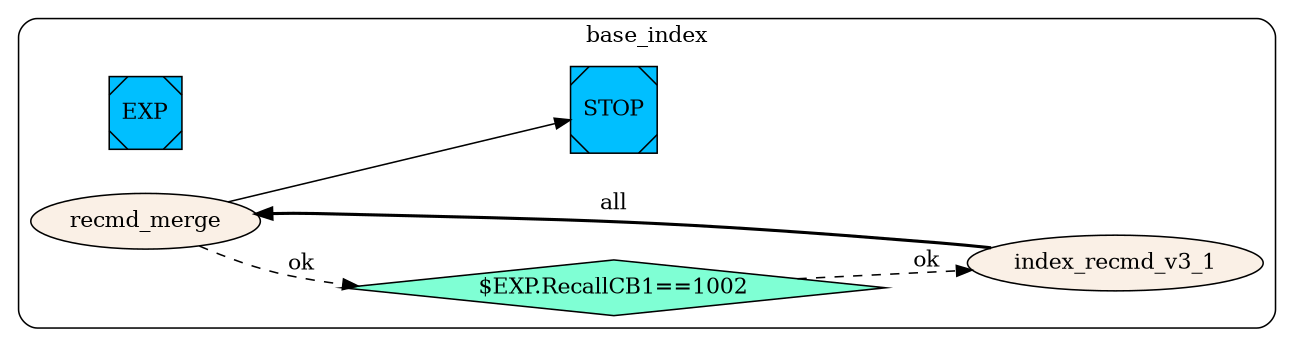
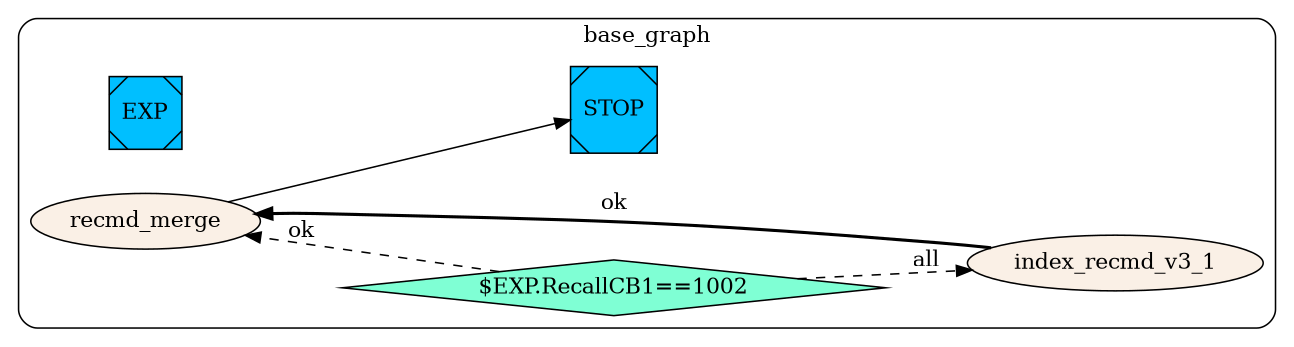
cluster "base_index": label "base_index" -> "base_graph"
edge "index_recmd_v3_1" -> "recmd_merge": label "all" -> "ok"
edge "$EXP.RecallCB1==1002" -> "index_recmd_v3_1": label "ok" -> "all"
edge "recmd_merge" -> "$EXP.RecallCB1==1002": reversed
